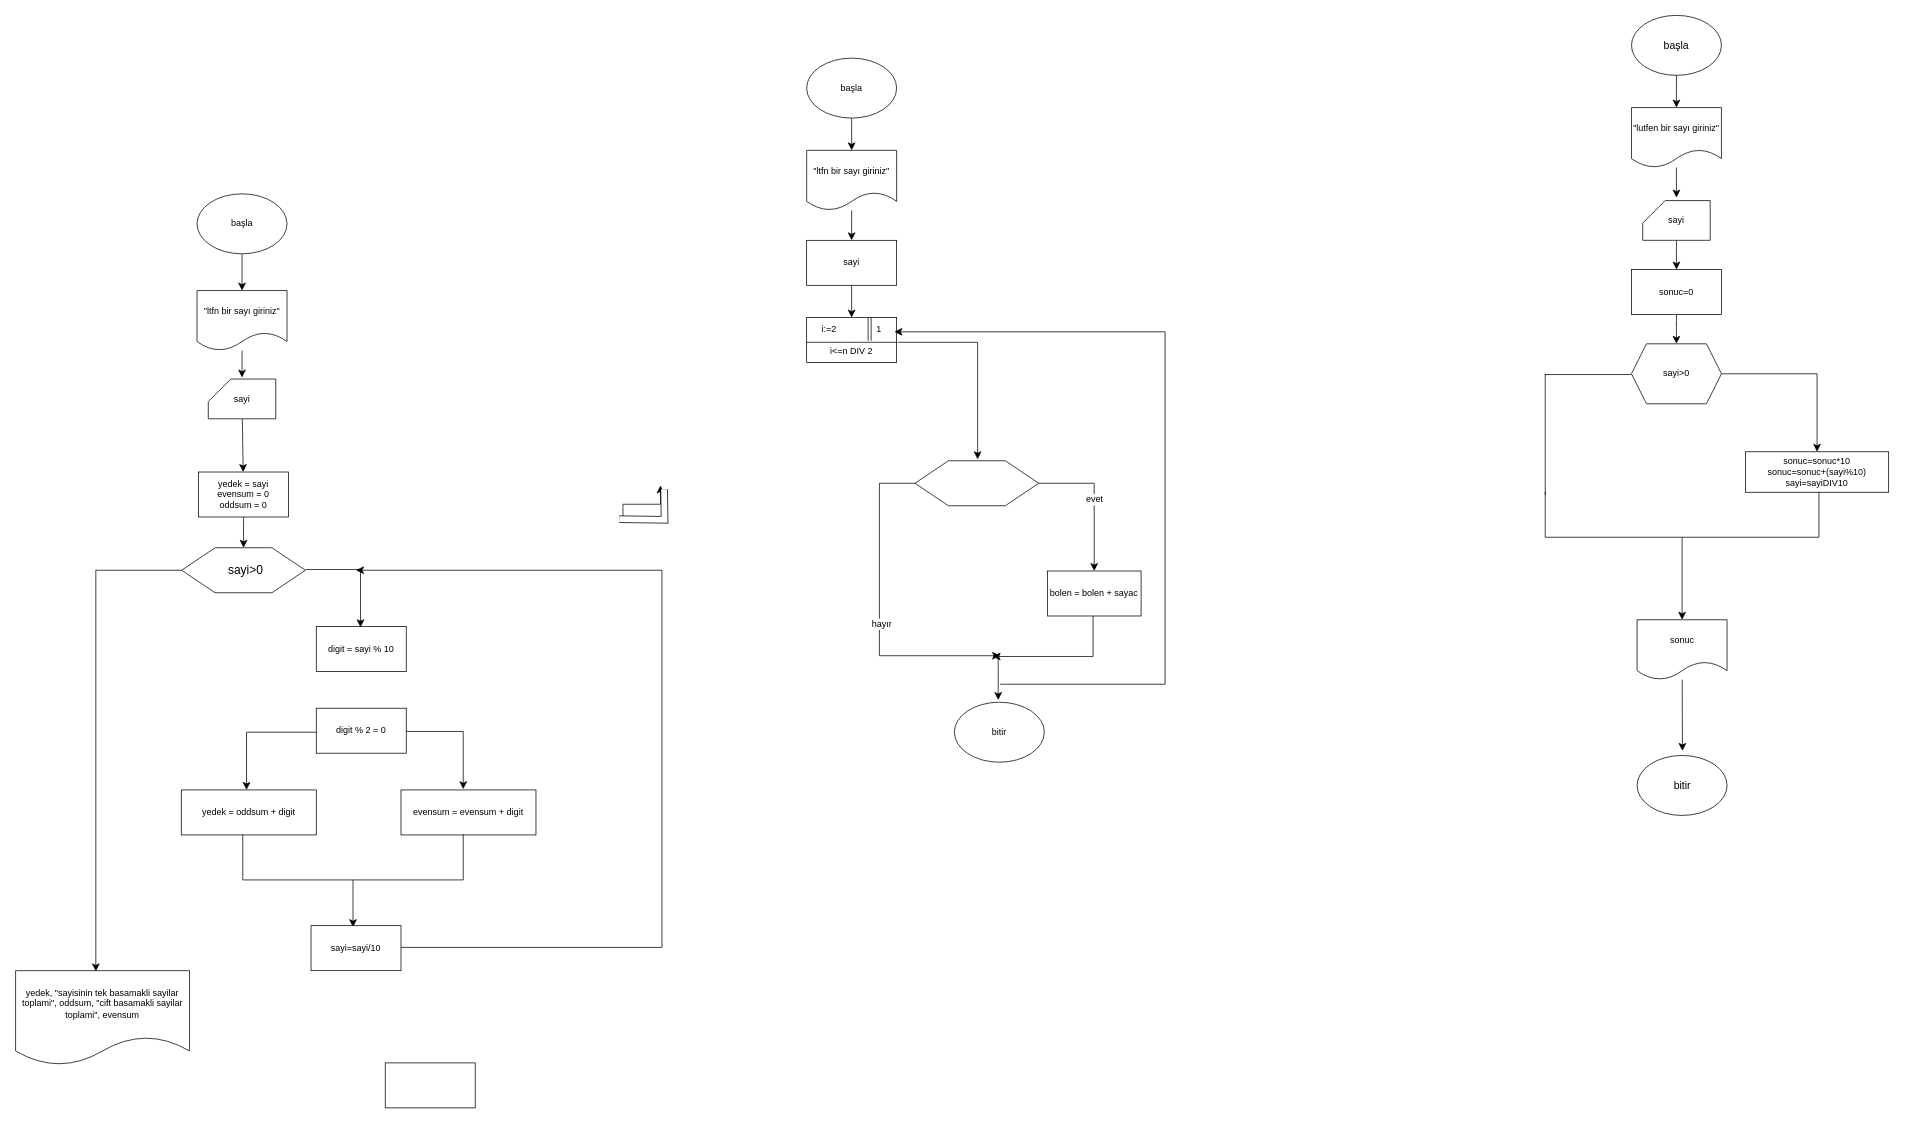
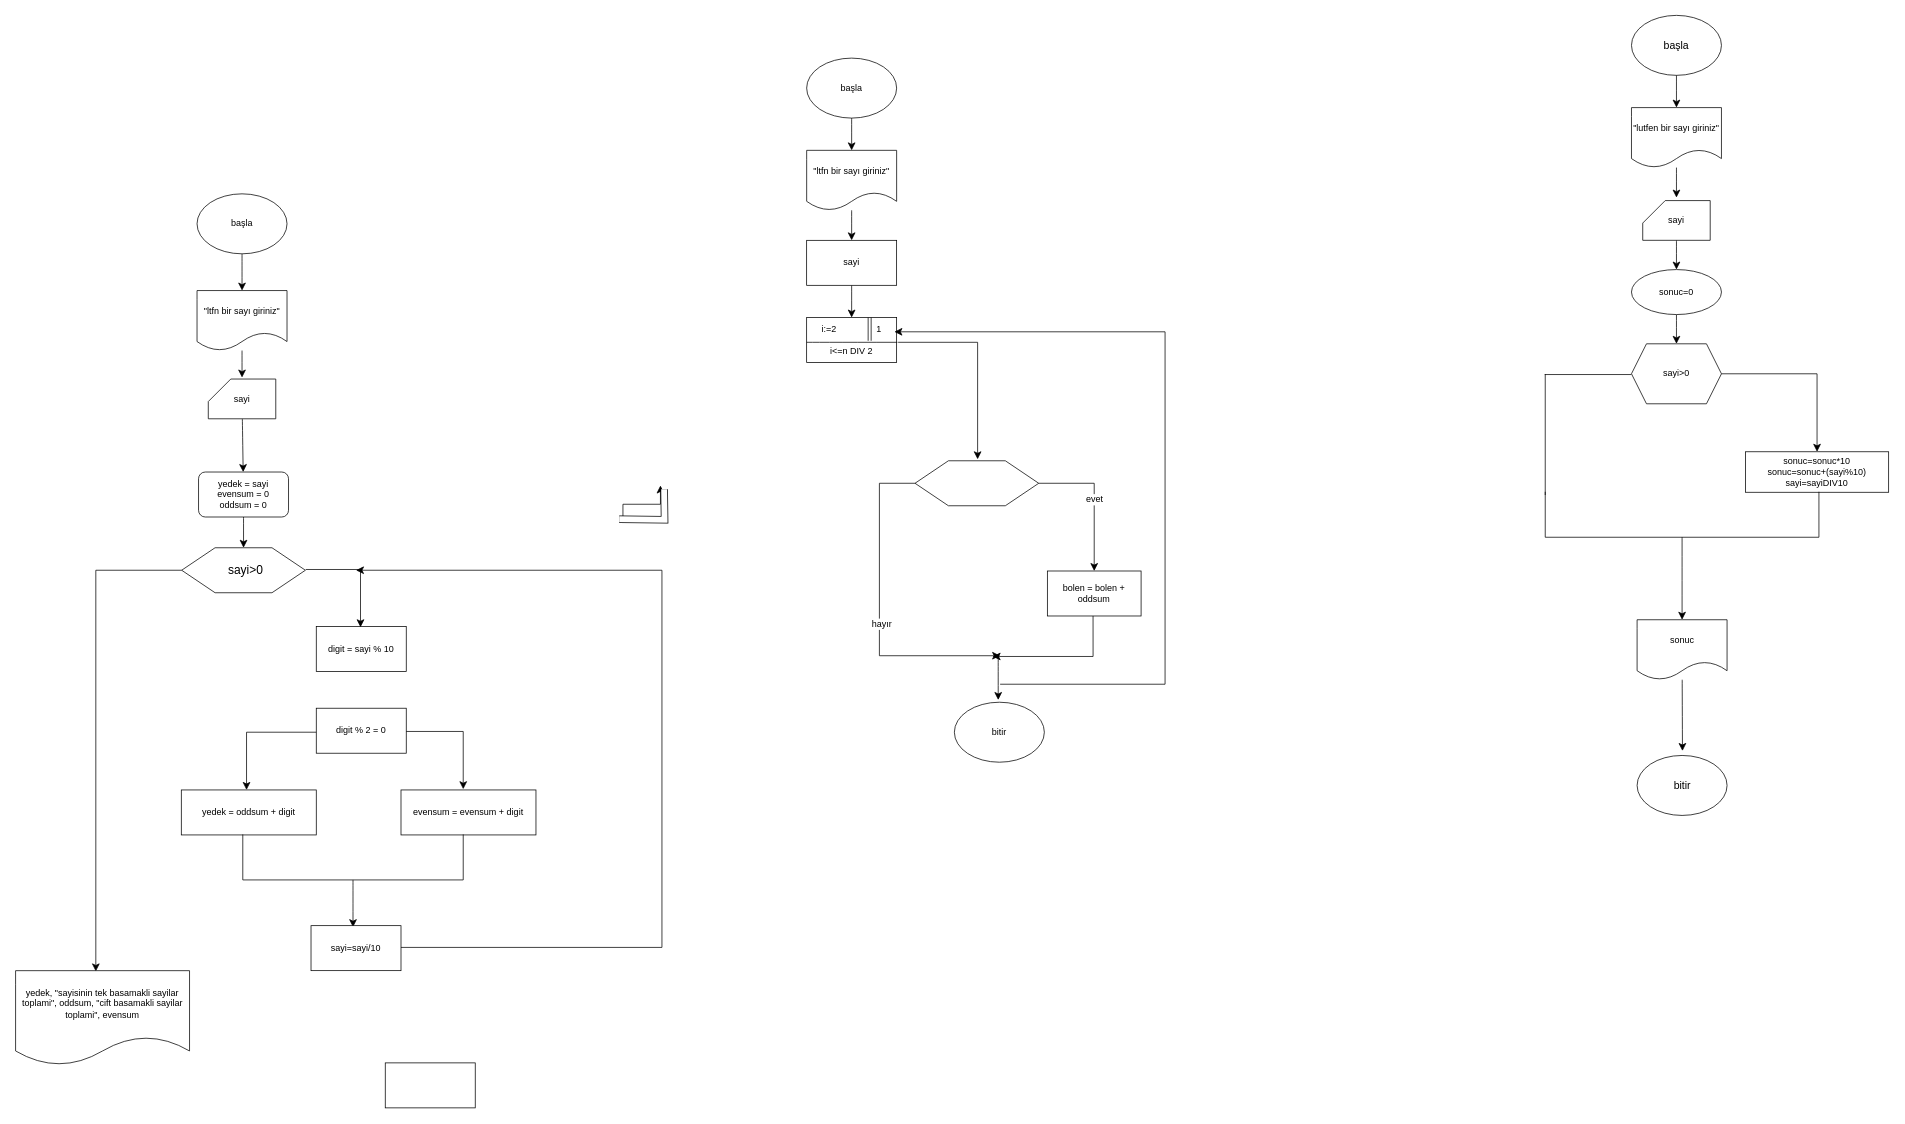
node "sonuc=0": shape rectangle -> ellipse
node "yedek = sayi evensum = 0 oddsum = 0": shape rectangle -> rounded rectangle
node "bolen = bolen + sayac": label "bolen = bolen + sayac" -> "bolen = bolen + oddsum"
